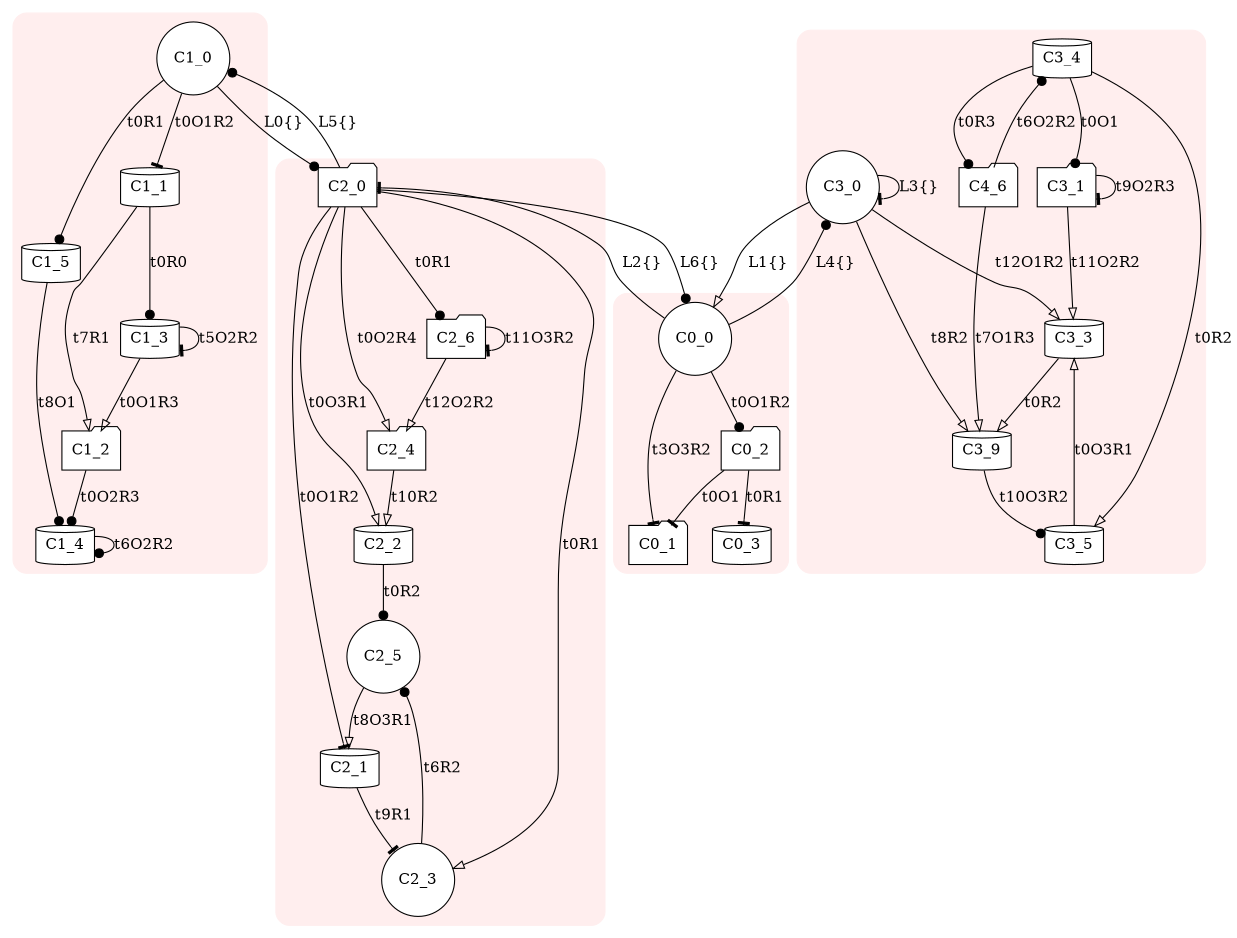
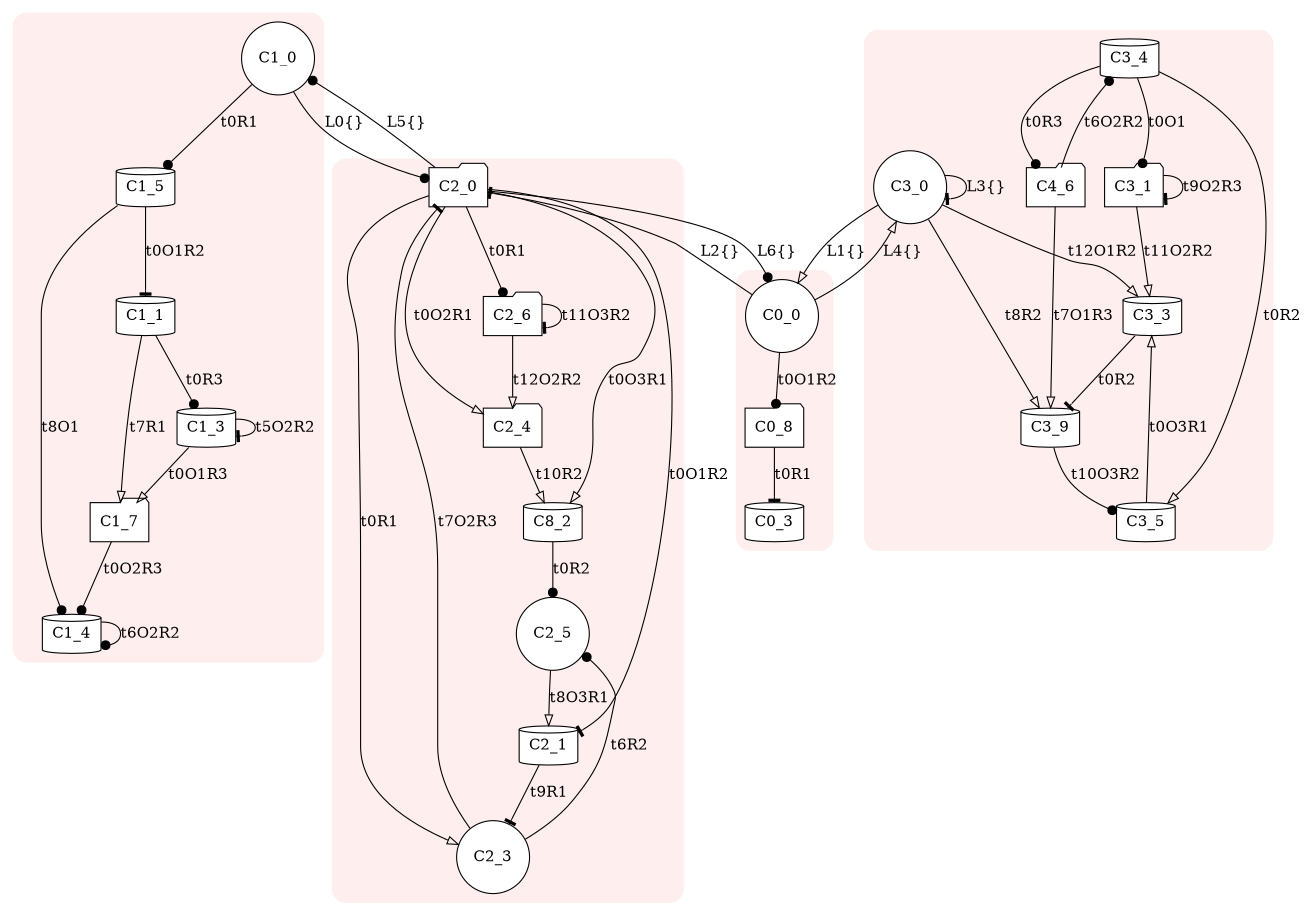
edge "C1_0" -> "C1_1": now "C1_5" -> "C1_1"
edge "C1_1" -> "C1_3": label "t0R0" -> "t0R3"
edge "C0_0" -> "C3_0": arrowhead dot -> onormal
edge "C2_0" -> "C2_4": label "t0O2R4" -> "t0O2R1"
edge "C3_3" -> "C3_9": arrowhead onormal -> tee
node "C1_2": label "C1_2" -> "C1_7"
node "C0_2": label "C0_2" -> "C0_8"
edge "C2_3" -> "C2_0": added, label "t7O2R3"
node "C2_2": label "C2_2" -> "C8_2"
node "C0_1": removed
